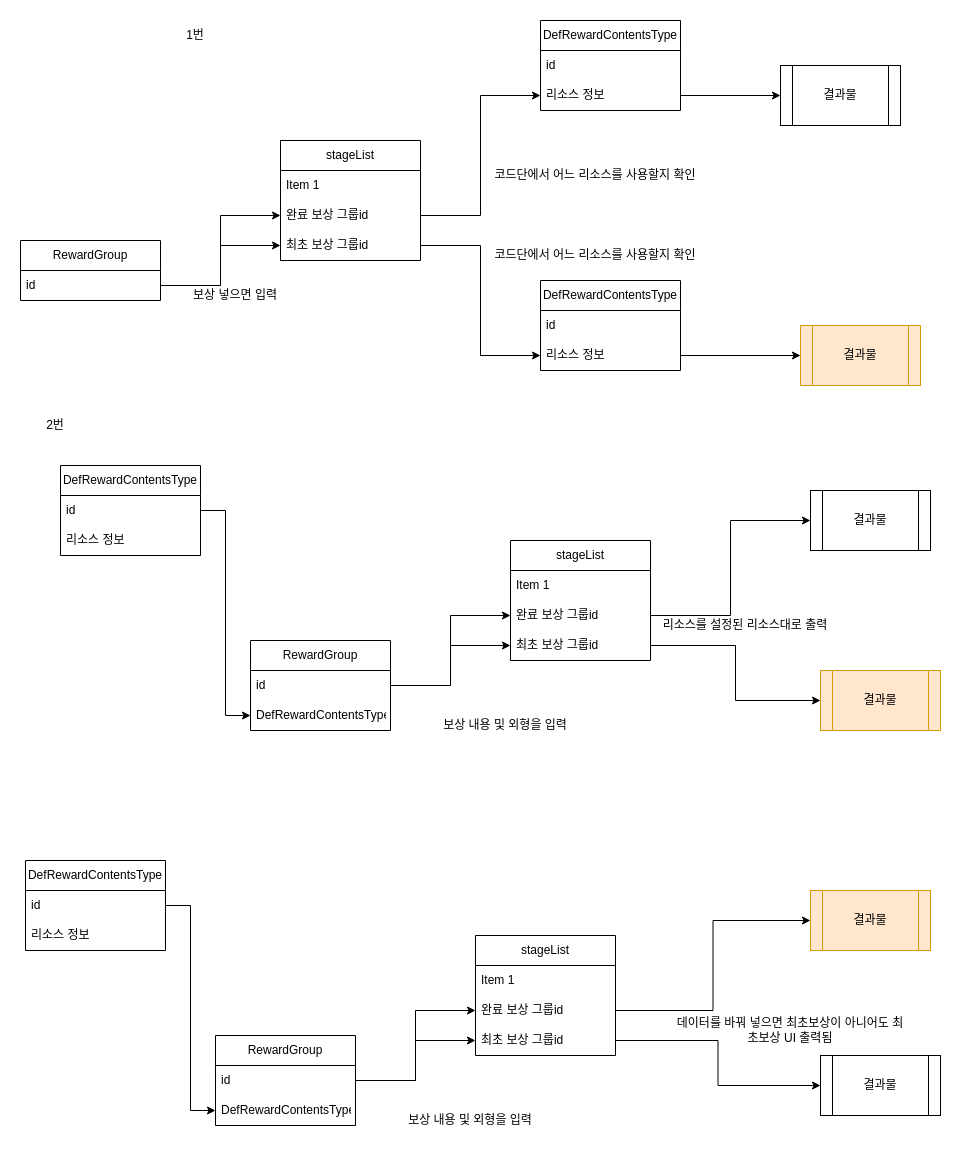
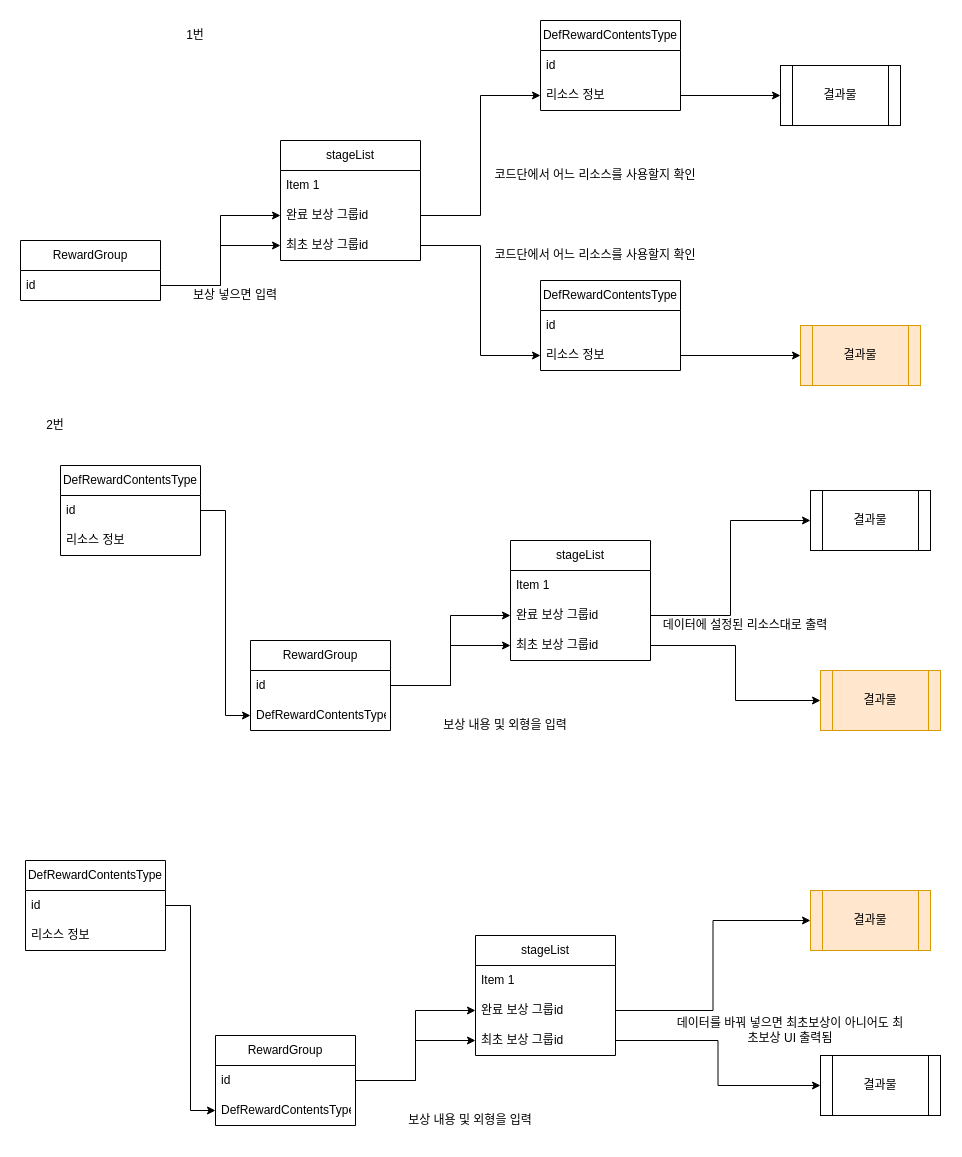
node "리소스를 설정된 리소스대로 출력": label "리소스를 설정된 리소스대로 출력" -> "데이터에 설정된 리소스대로 출력"
